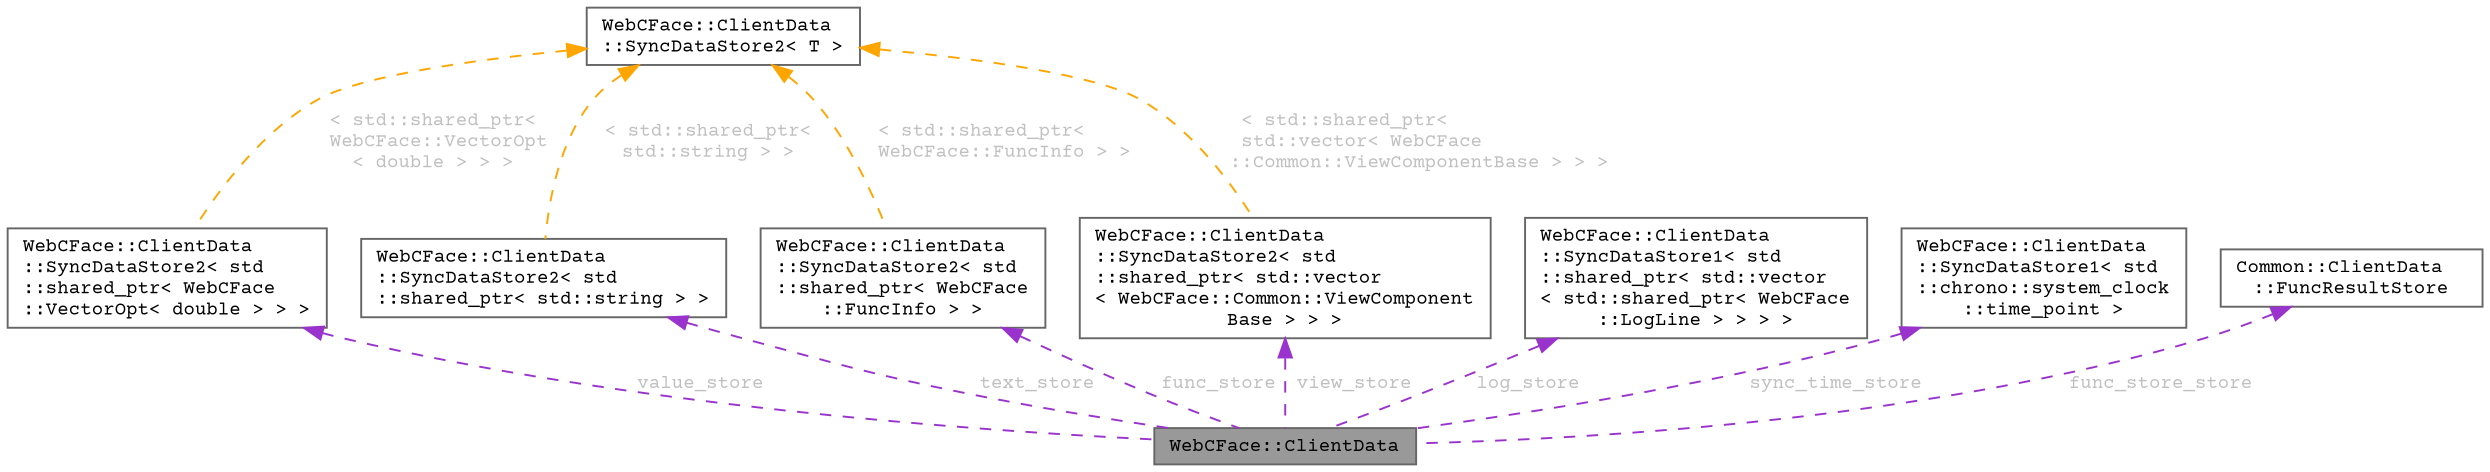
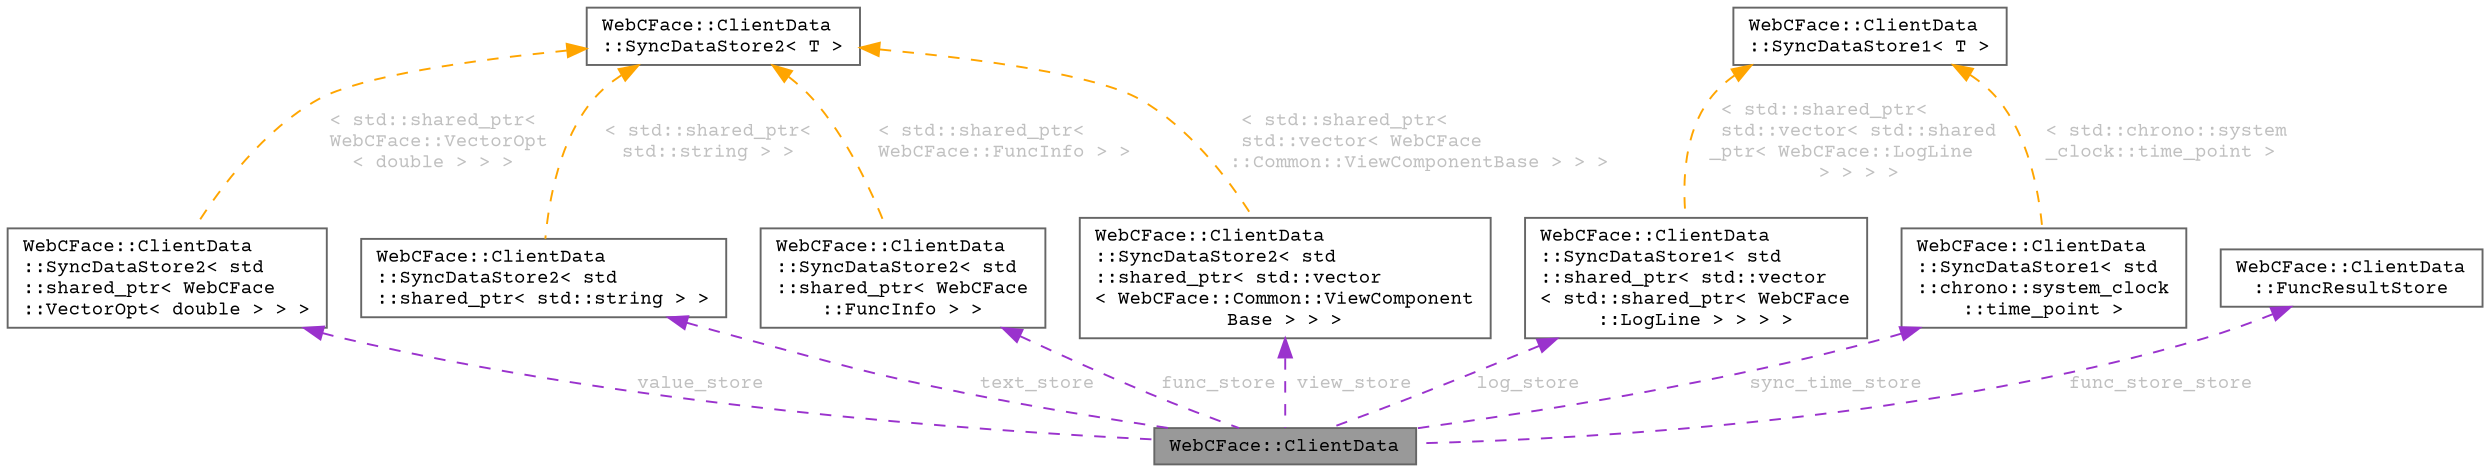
node "WebCFace::ClientData ::SyncDataStore1< T >": added
node "Common::ClientData ::FuncResultStore": label "Common::ClientData ::FuncResultStore" -> "WebCFace::ClientData ::FuncResultStore"
